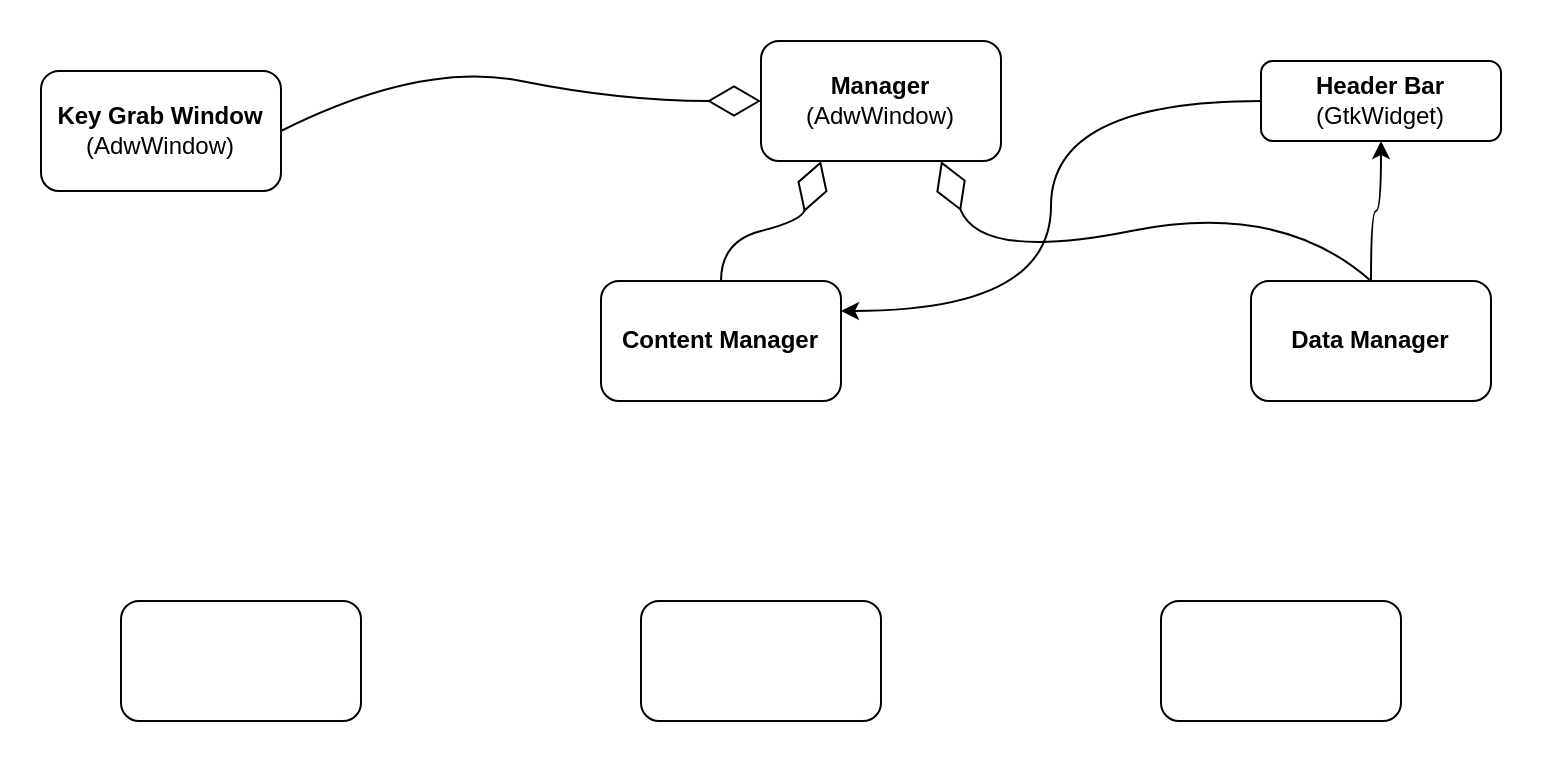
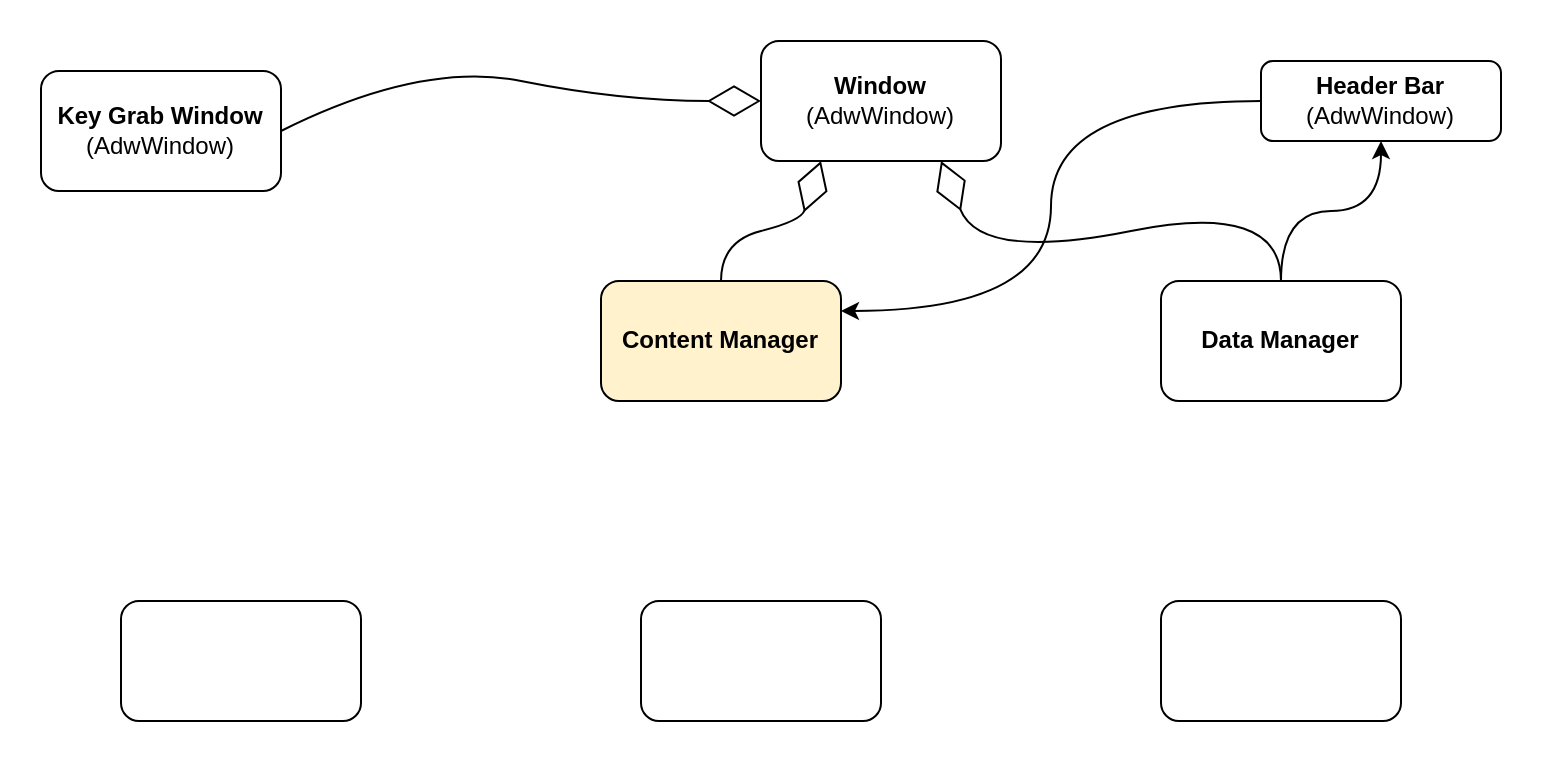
node "Manager (AdwWindow)": label "Manager (AdwWindow)" -> "Window (AdwWindow)"
node "Header Bar (GtkWidget)": label "Header Bar (GtkWidget)" -> "Header Bar (AdwWindow)"
node "Content Manager": fillcolor #ffffff -> #fff2cc
node "Data Manager": moved (1371, 341) -> (1281, 341)
